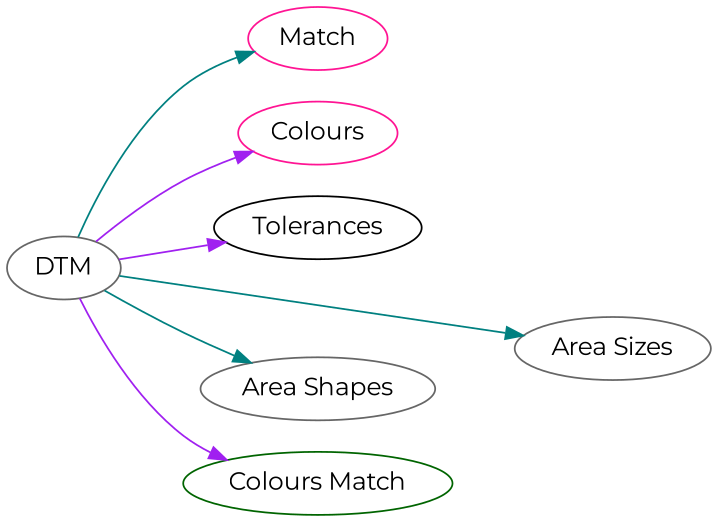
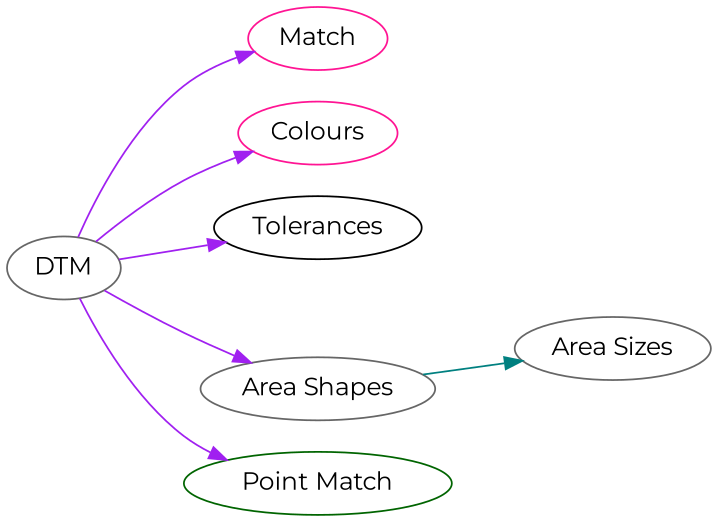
edge "DTM" -> "Match": color teal -> purple
edge "DTM" -> "Area Sizes": now "Area Shapes" -> "Area Sizes"
edge "DTM" -> "Area Shapes": color teal -> purple
node "Colours Match": label "Colours Match" -> "Point Match"
